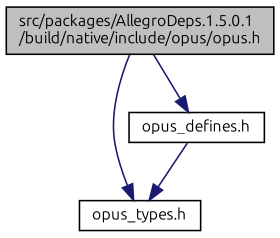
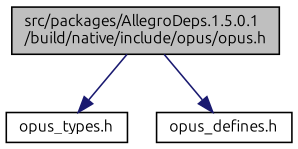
edge "opus_defines.h" -> "opus_types.h": removed
